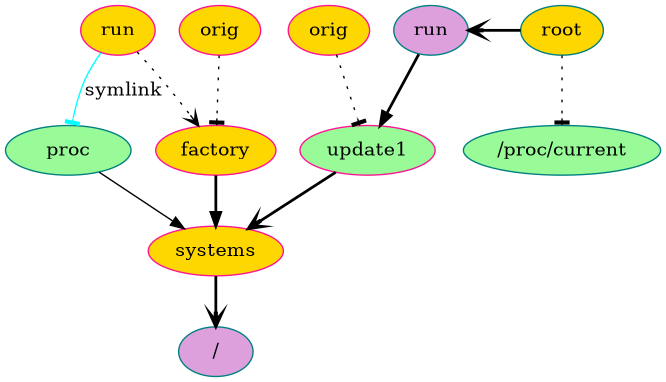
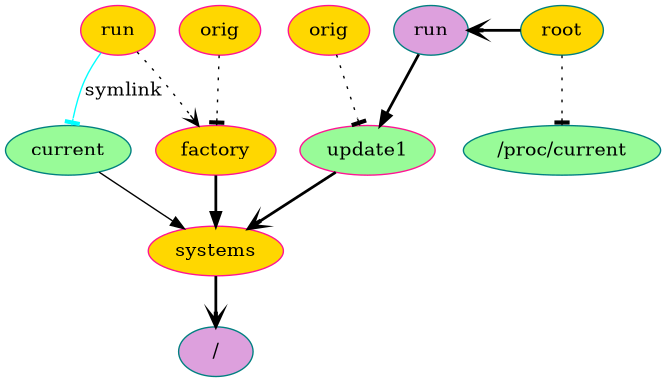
node "proc": label "proc" -> "current"
